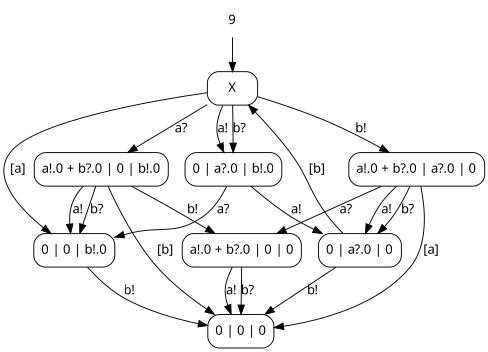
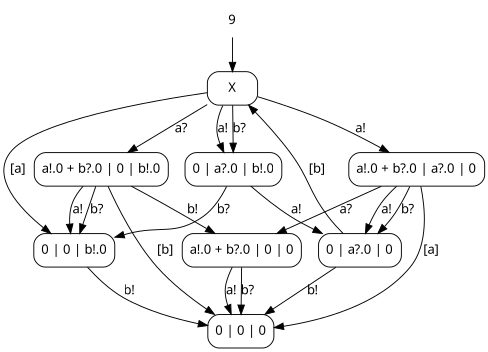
edge "X" -> "a!.0 + b?.0 | a?.0 | 0": label "b!" -> "a!"
edge "0 | a?.0 | b!.0" -> "0 | 0 | b!.0": label "a?" -> "b?"
